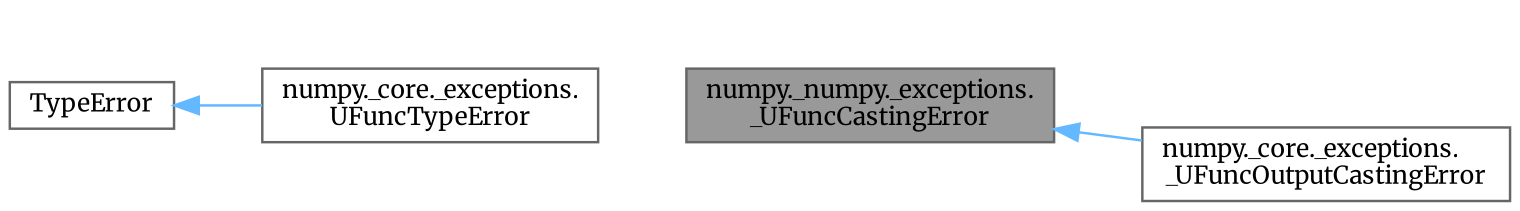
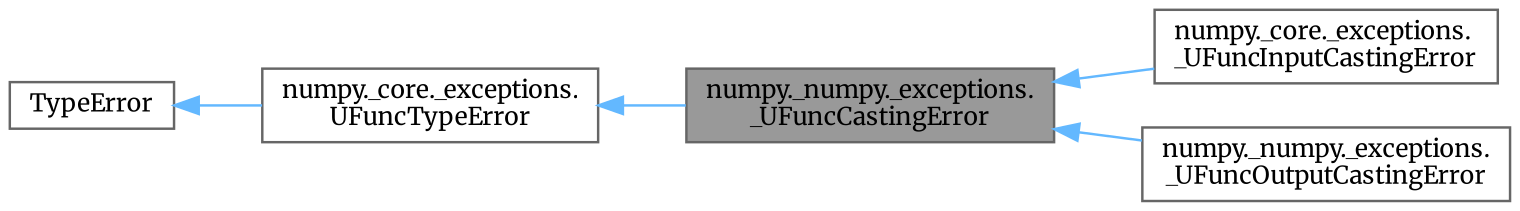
node "numpy._core._exceptions. _UFuncInputCastingError": added
edge "numpy._numpy._exceptions. _UFuncCastingError" -> "numpy._core._exceptions. UFuncTypeError": added
node "numpy._core._exceptions. _UFuncOutputCastingError": label "numpy._core._exceptions. _UFuncOutputCastingError" -> "numpy._numpy._exceptions. _UFuncOutputCastingError"
